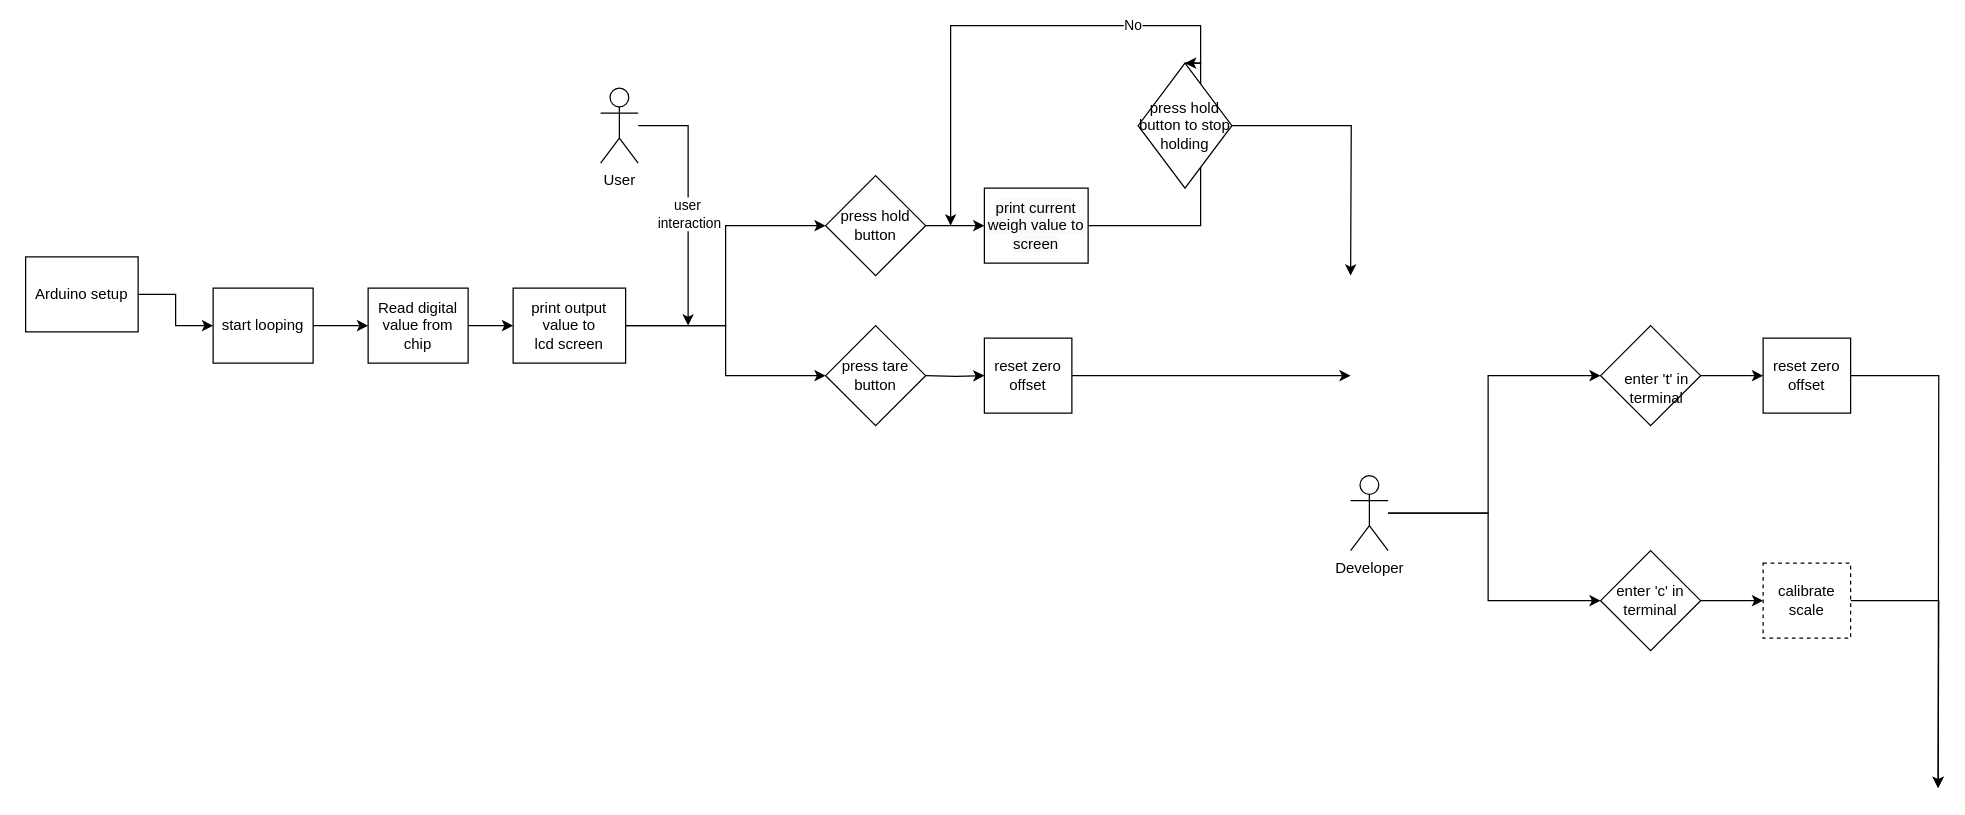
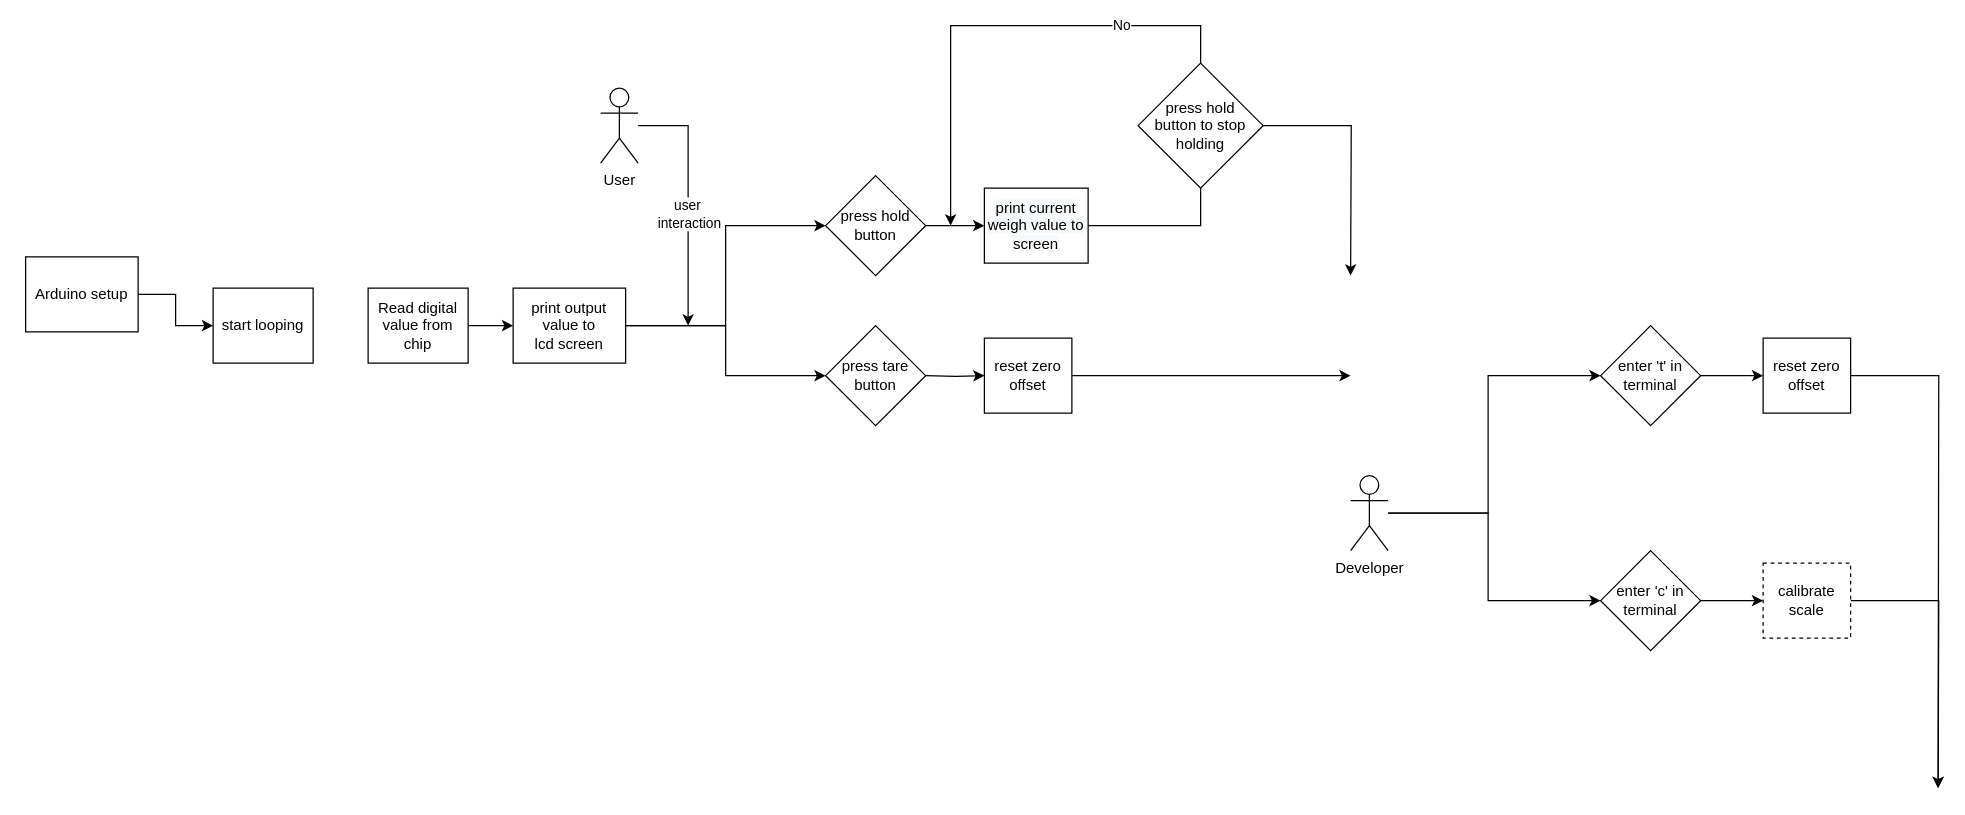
node "press hold button to stop holding": size 94x125 -> 125x125
edge "start looping" -> "Read digital value from chip": removed
node "enter 't' in terminal": moved (1657, 388) -> (1651, 376)
